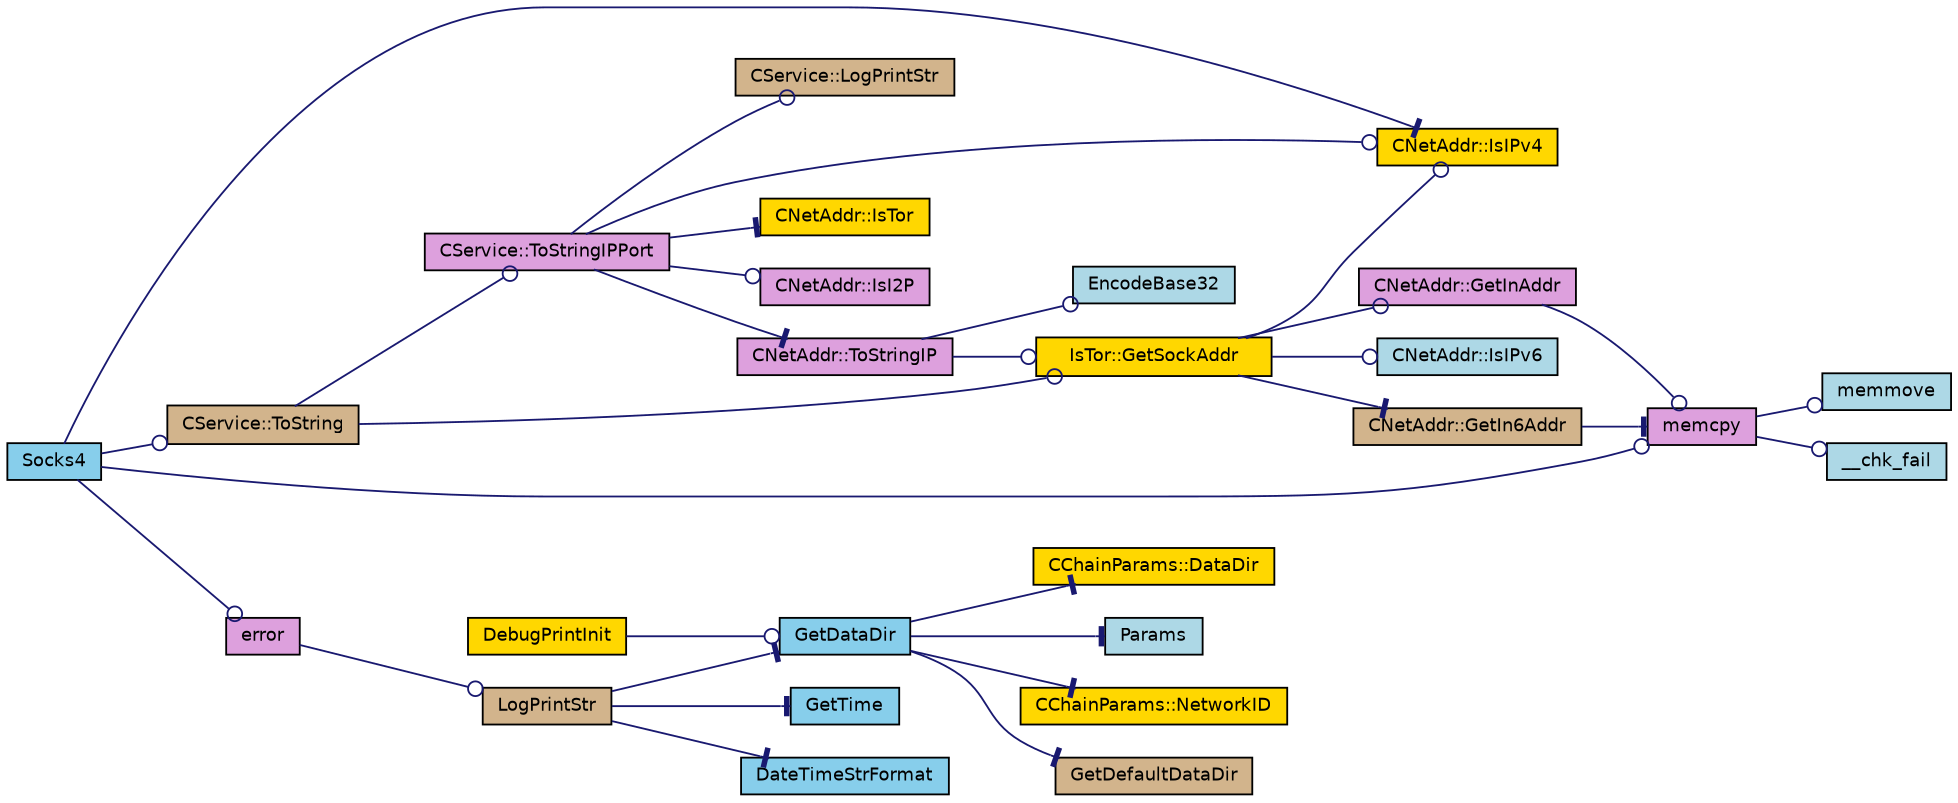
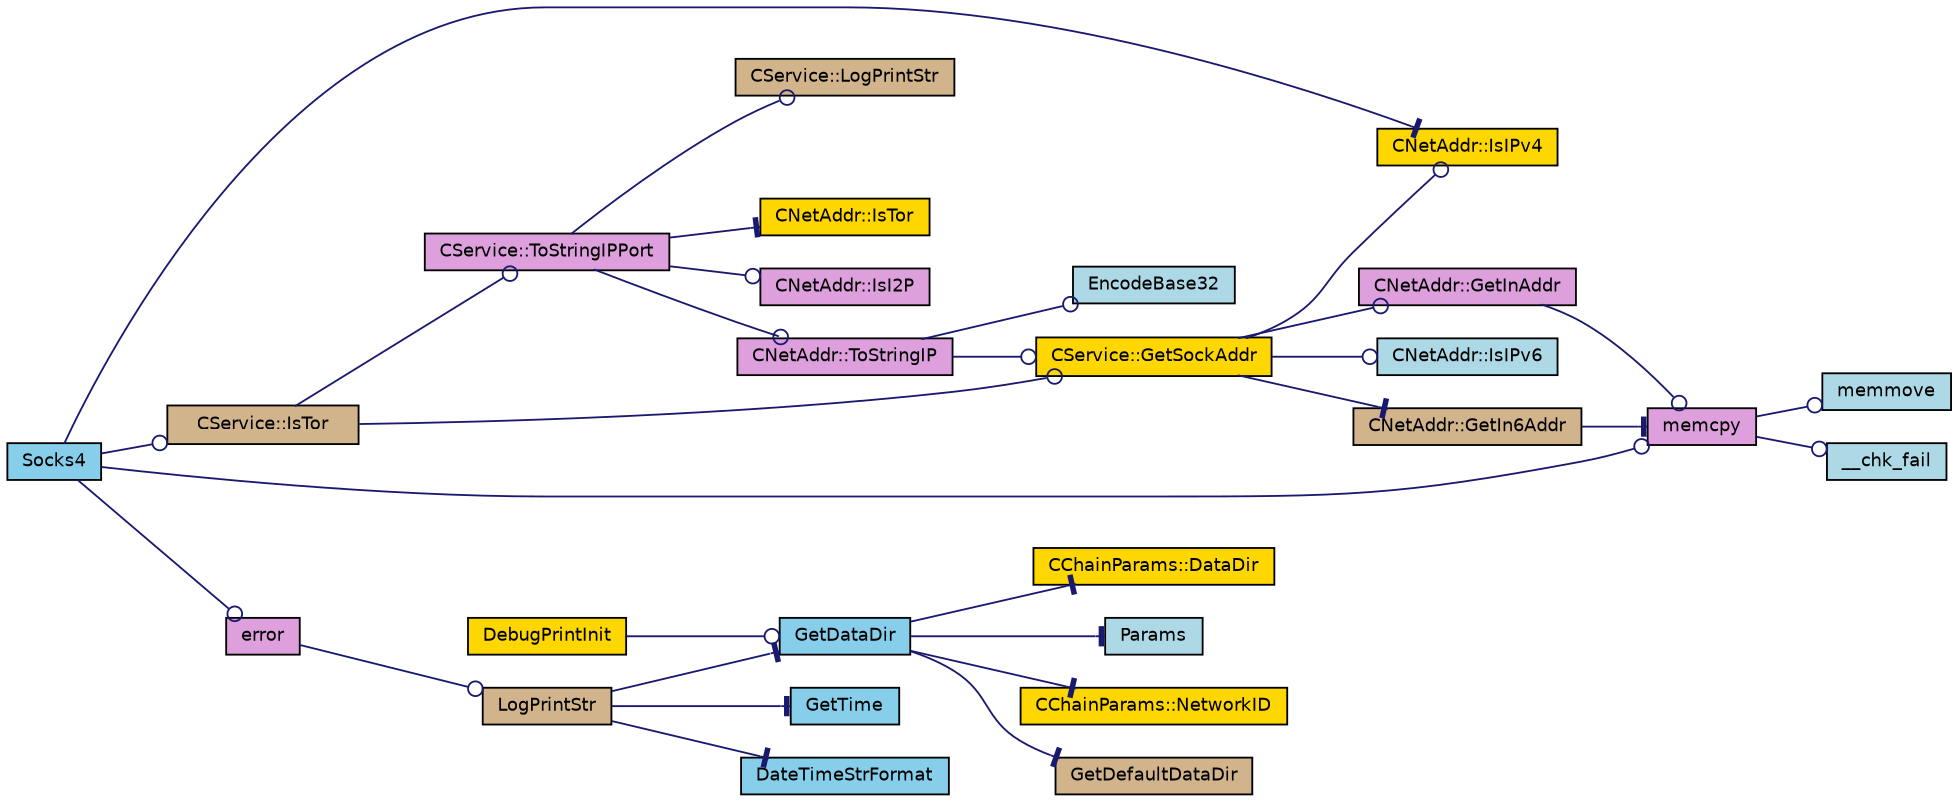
edge "CService::ToStringIPPort" -> "CNetAddr::IsIPv4": removed
edge "CService::ToStringIPPort" -> "CNetAddr::ToStringIP": arrowhead tee -> odot
node "IsTor::GetSockAddr": label "IsTor::GetSockAddr" -> "CService::GetSockAddr"
node "CService::ToString": label "CService::ToString" -> "CService::IsTor"
